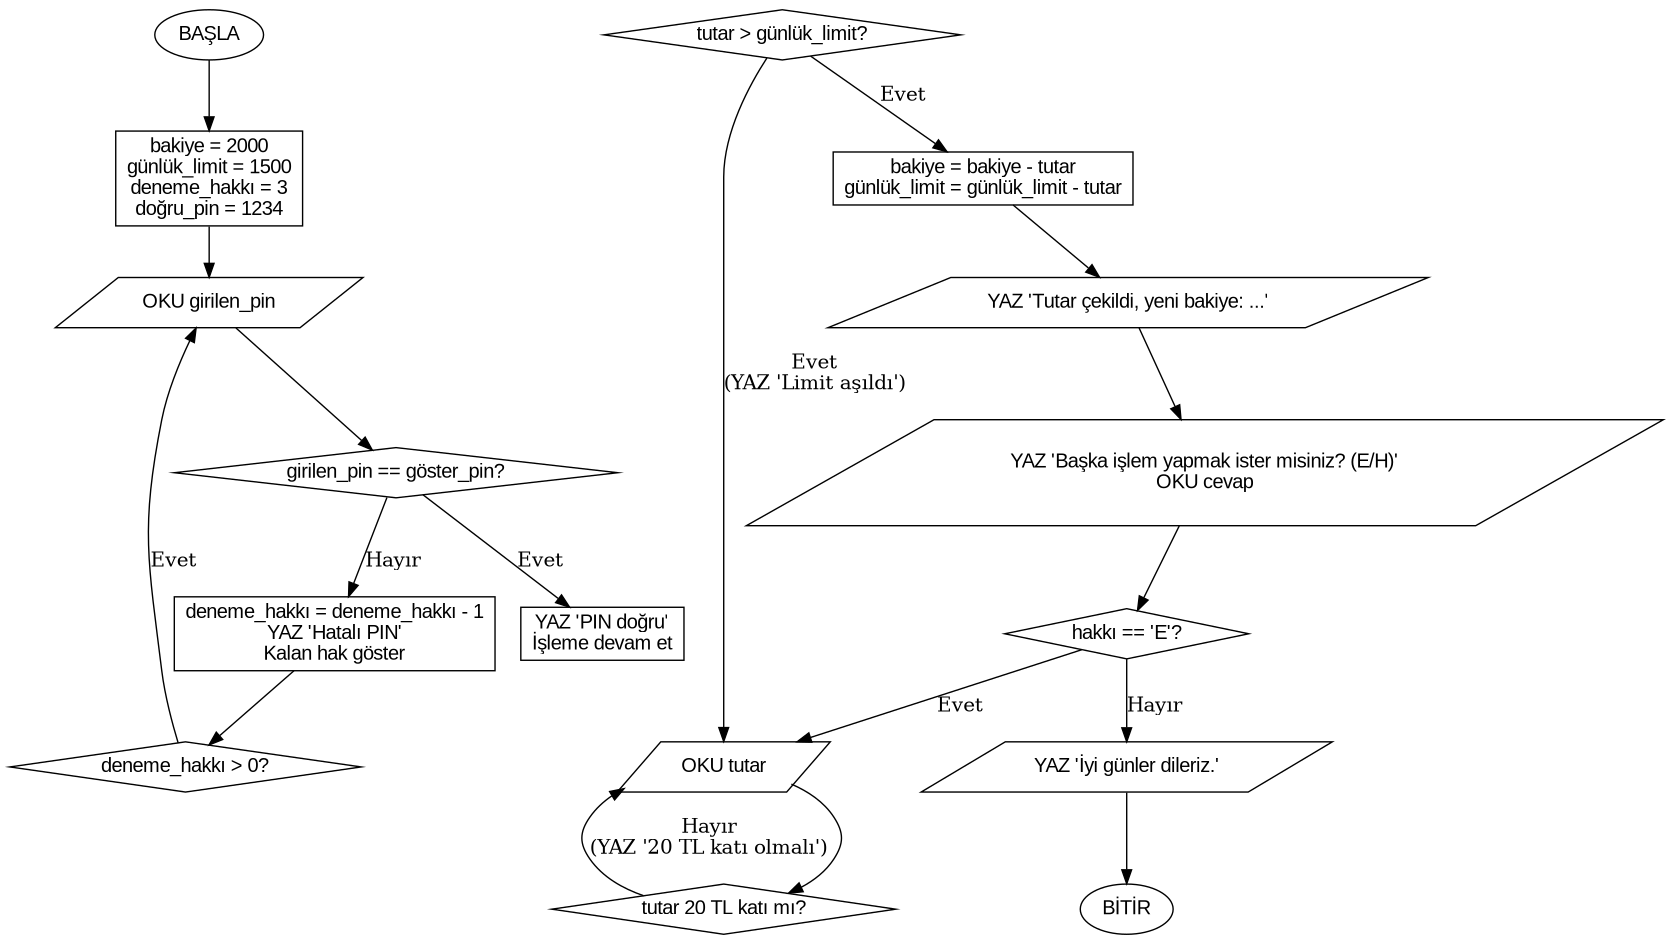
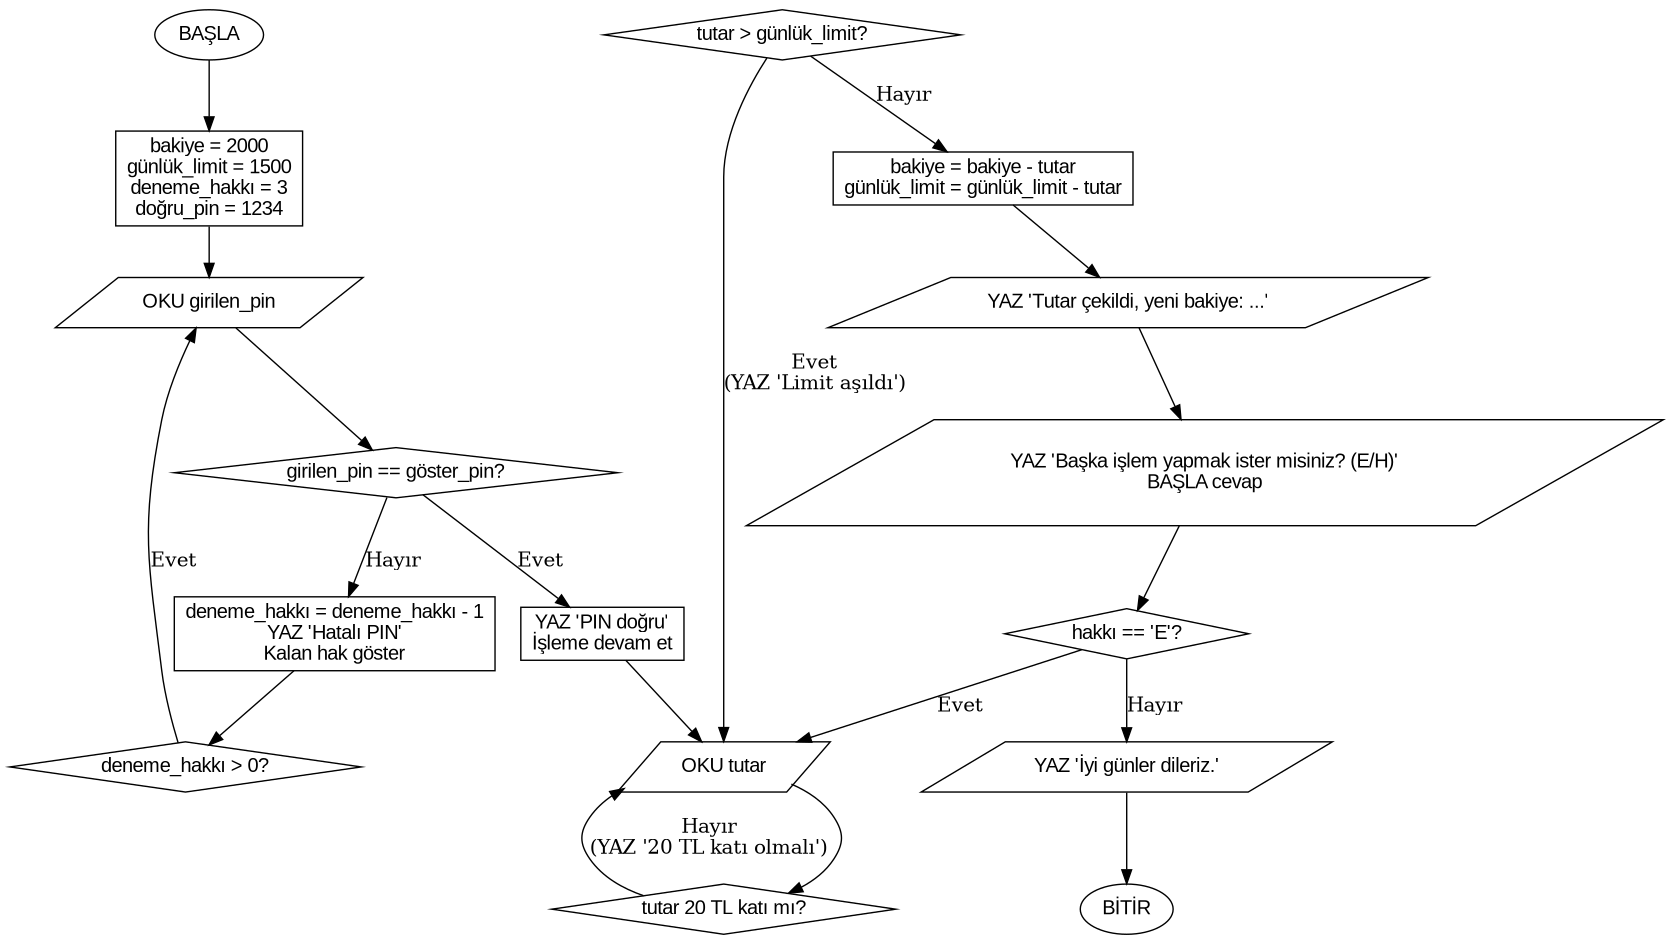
edge "tutar > günlük_limit?" -> "bakiye = bakiye - tutar günlük_limit = günlük_limit - tutar": label "Evet" -> "Hayır"
node "YAZ 'Başka işlem yapmak ister misiniz? (E/H)' OKU cevap": label "YAZ 'Başka işlem yapmak ister misiniz? (E/H)' OKU cevap" -> "YAZ 'Başka işlem yapmak ister misiniz? (E/H)' BAŞLA cevap"
edge "YAZ 'PIN doğru' İşleme devam et" -> "OKU tutar": added
